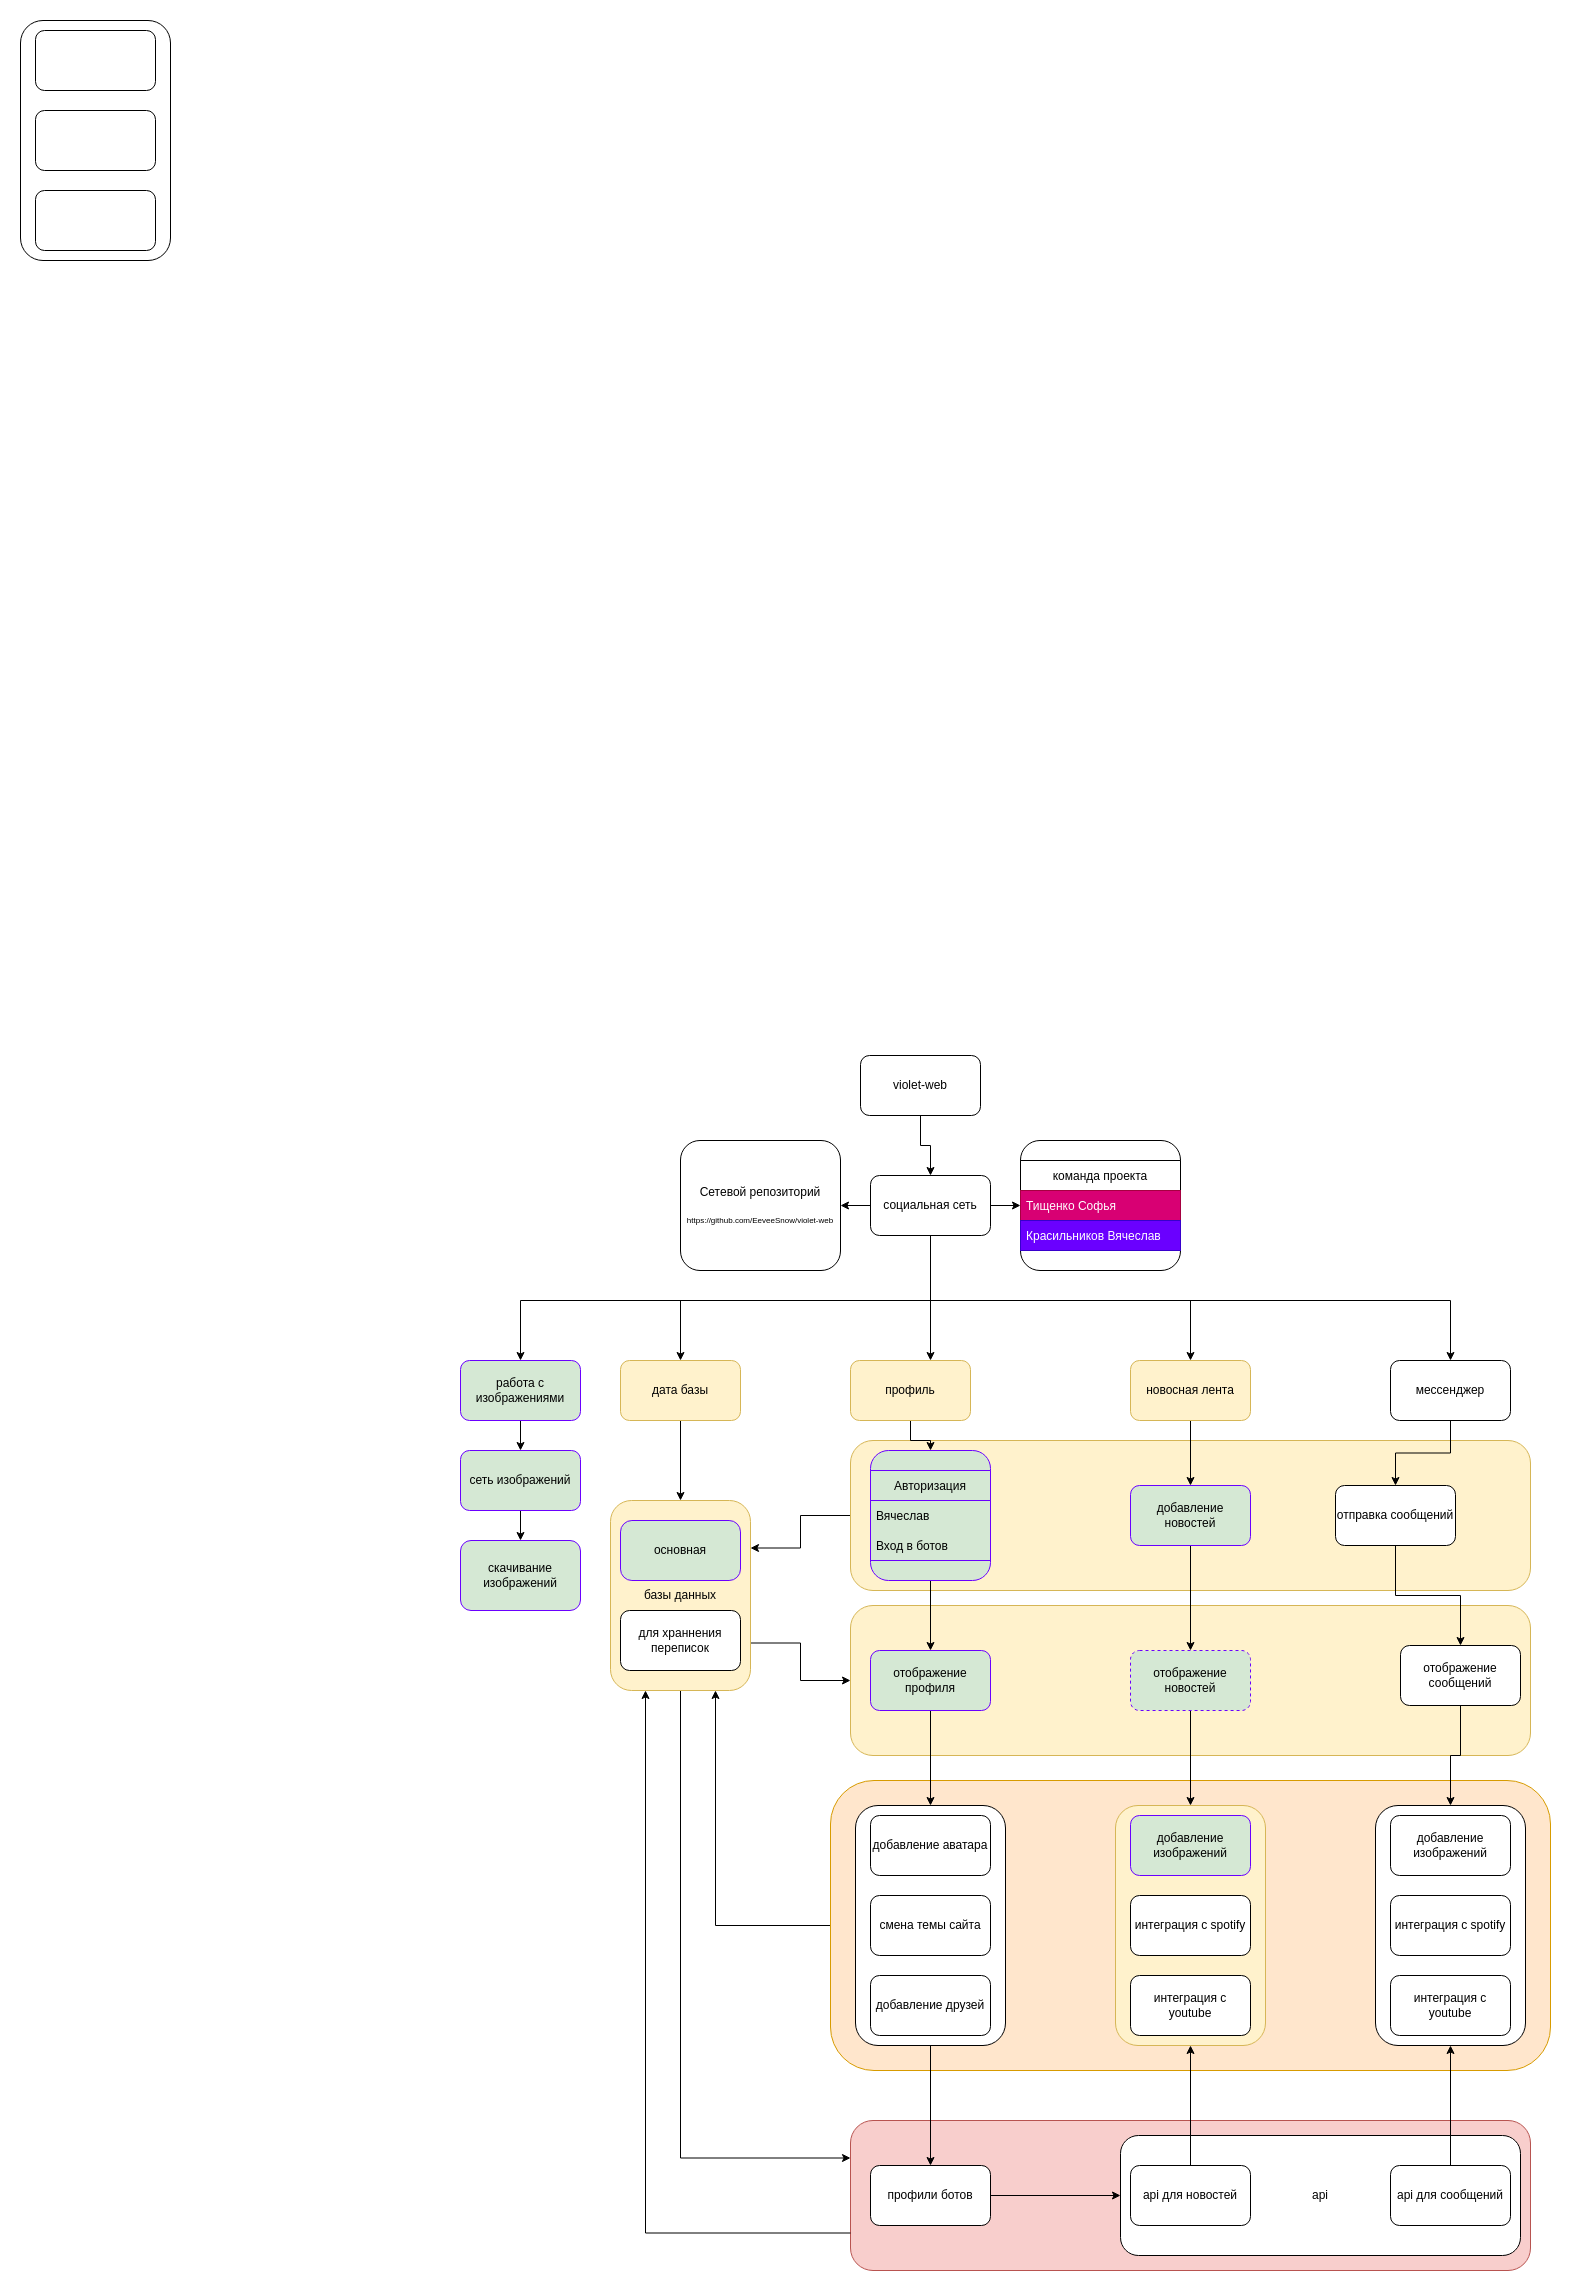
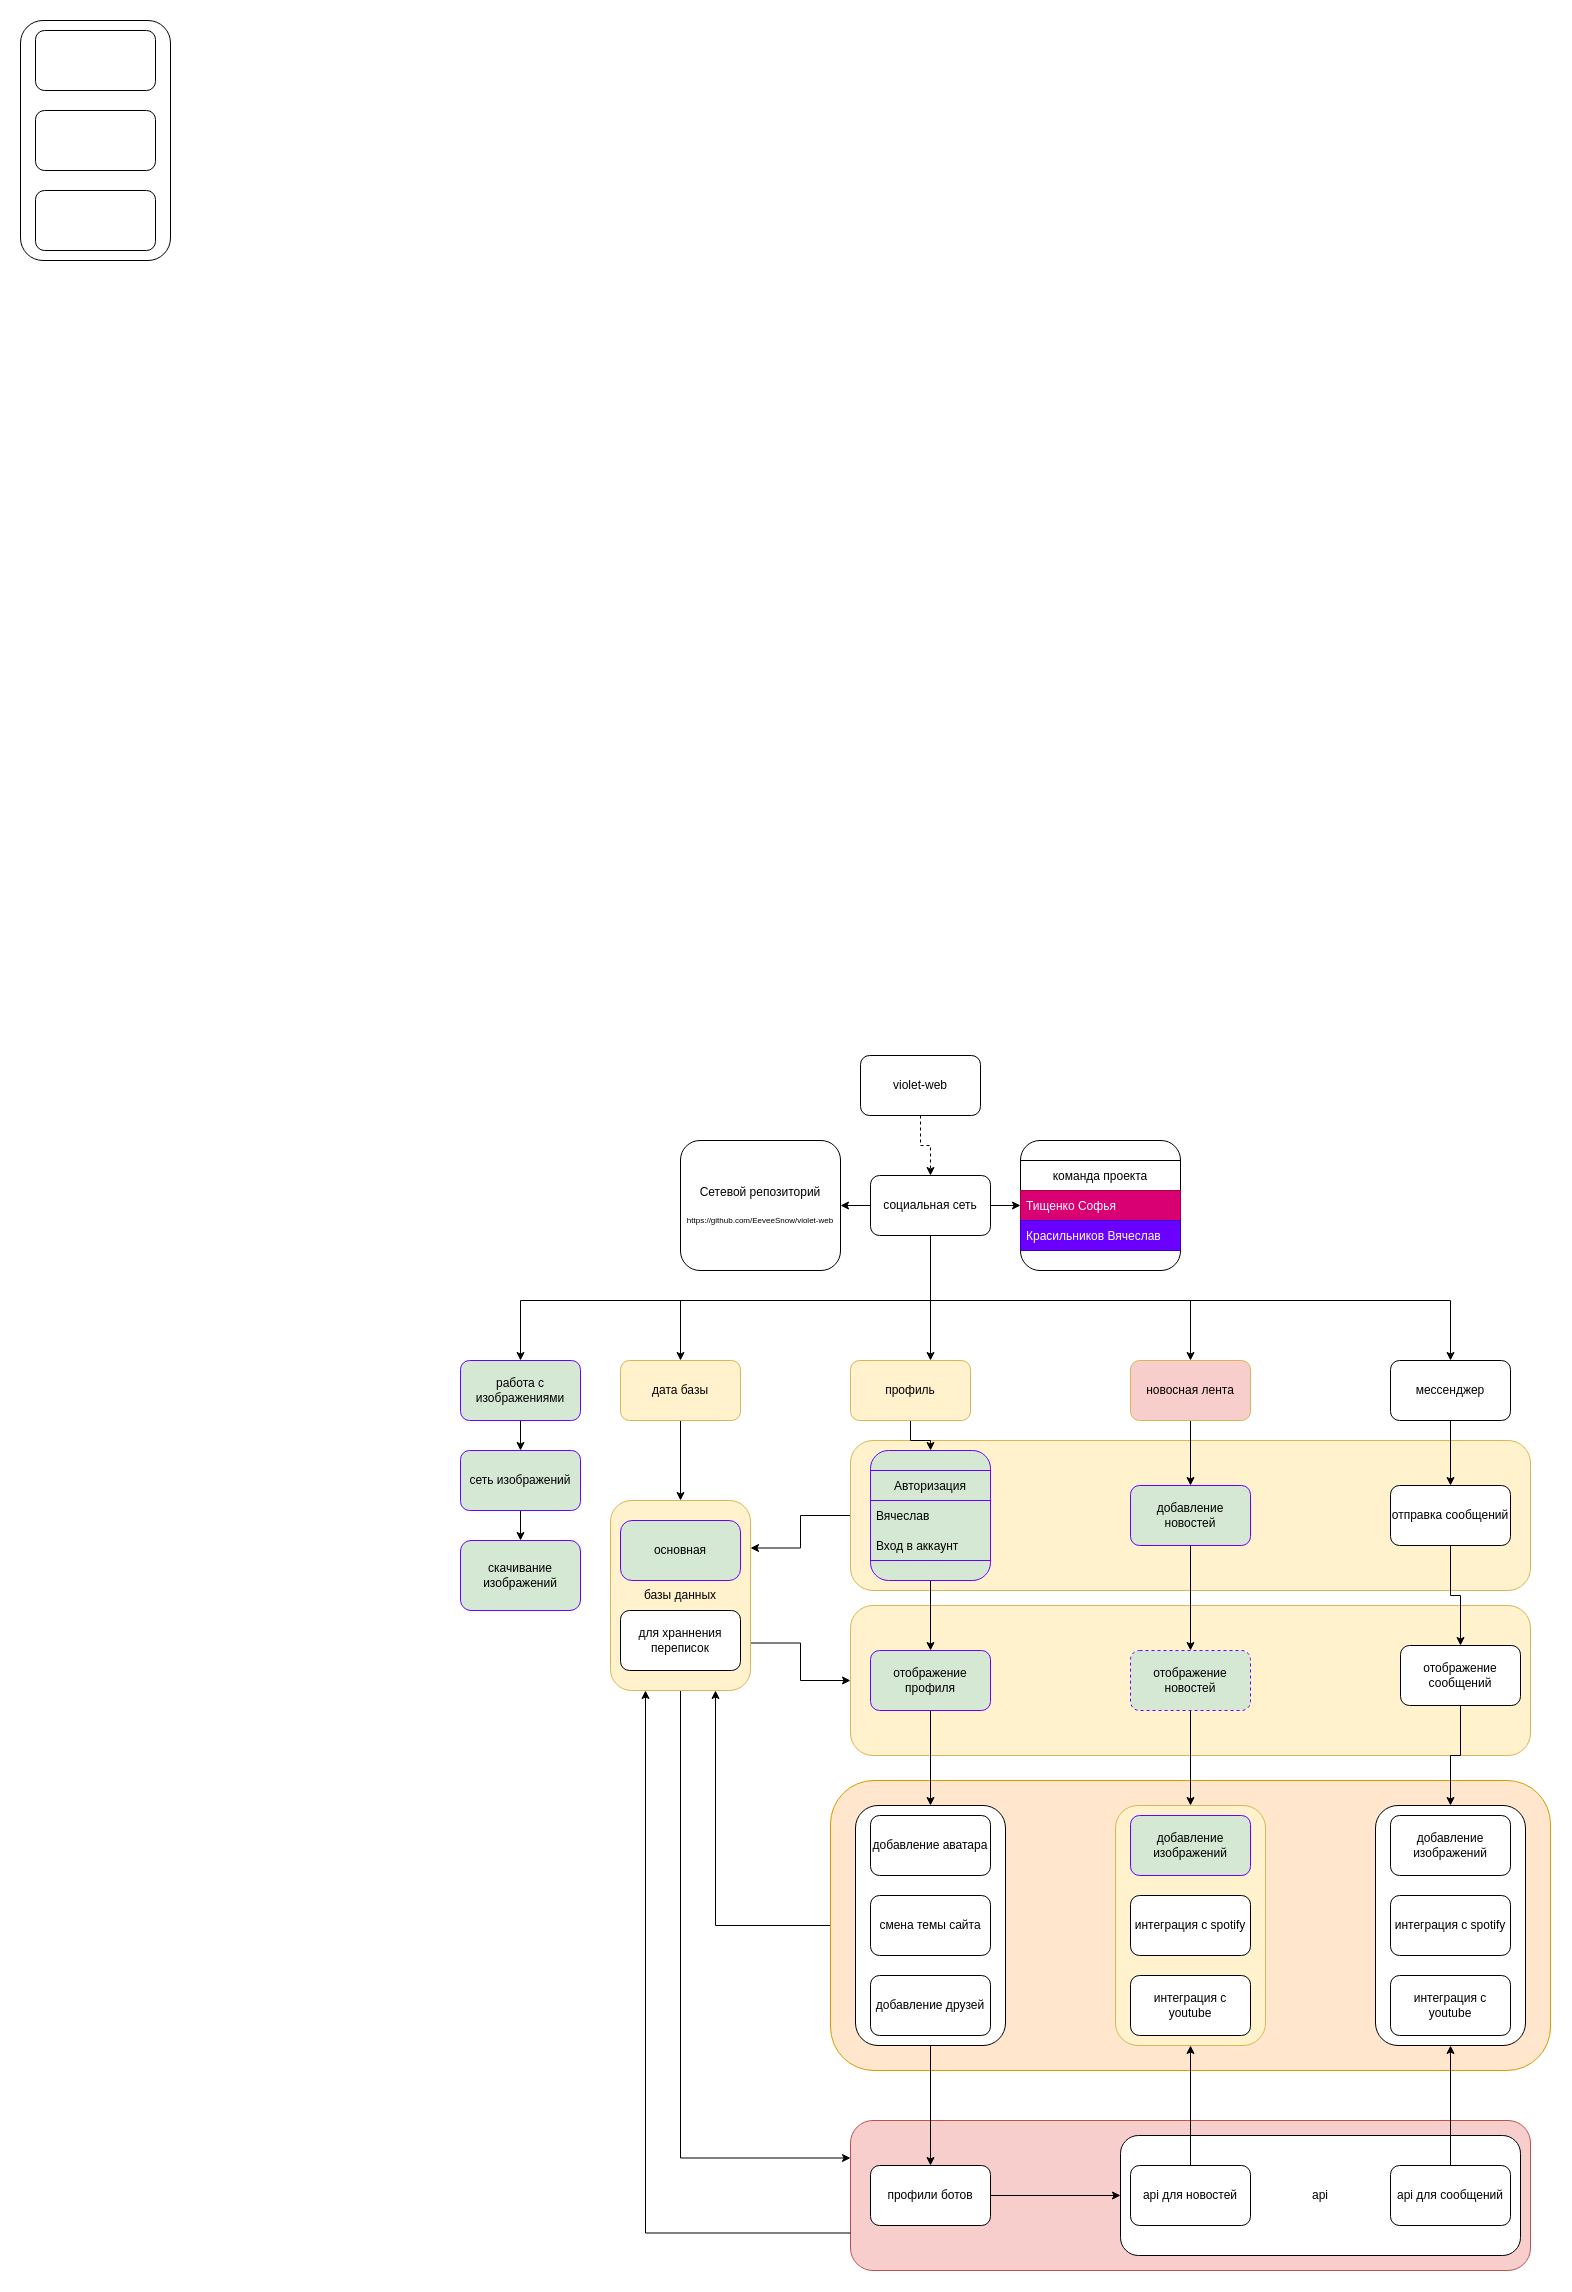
edge "violet-web" -> "социальная сеть": style solid -> dashed
node "новосная лента": fillcolor #fff2cc -> #f8cecc
node "отправка сообщений": moved (1396, 1516) -> (1451, 1516)
node "Вход в ботов": label "Вход в ботов" -> "Вход в аккаунт"
